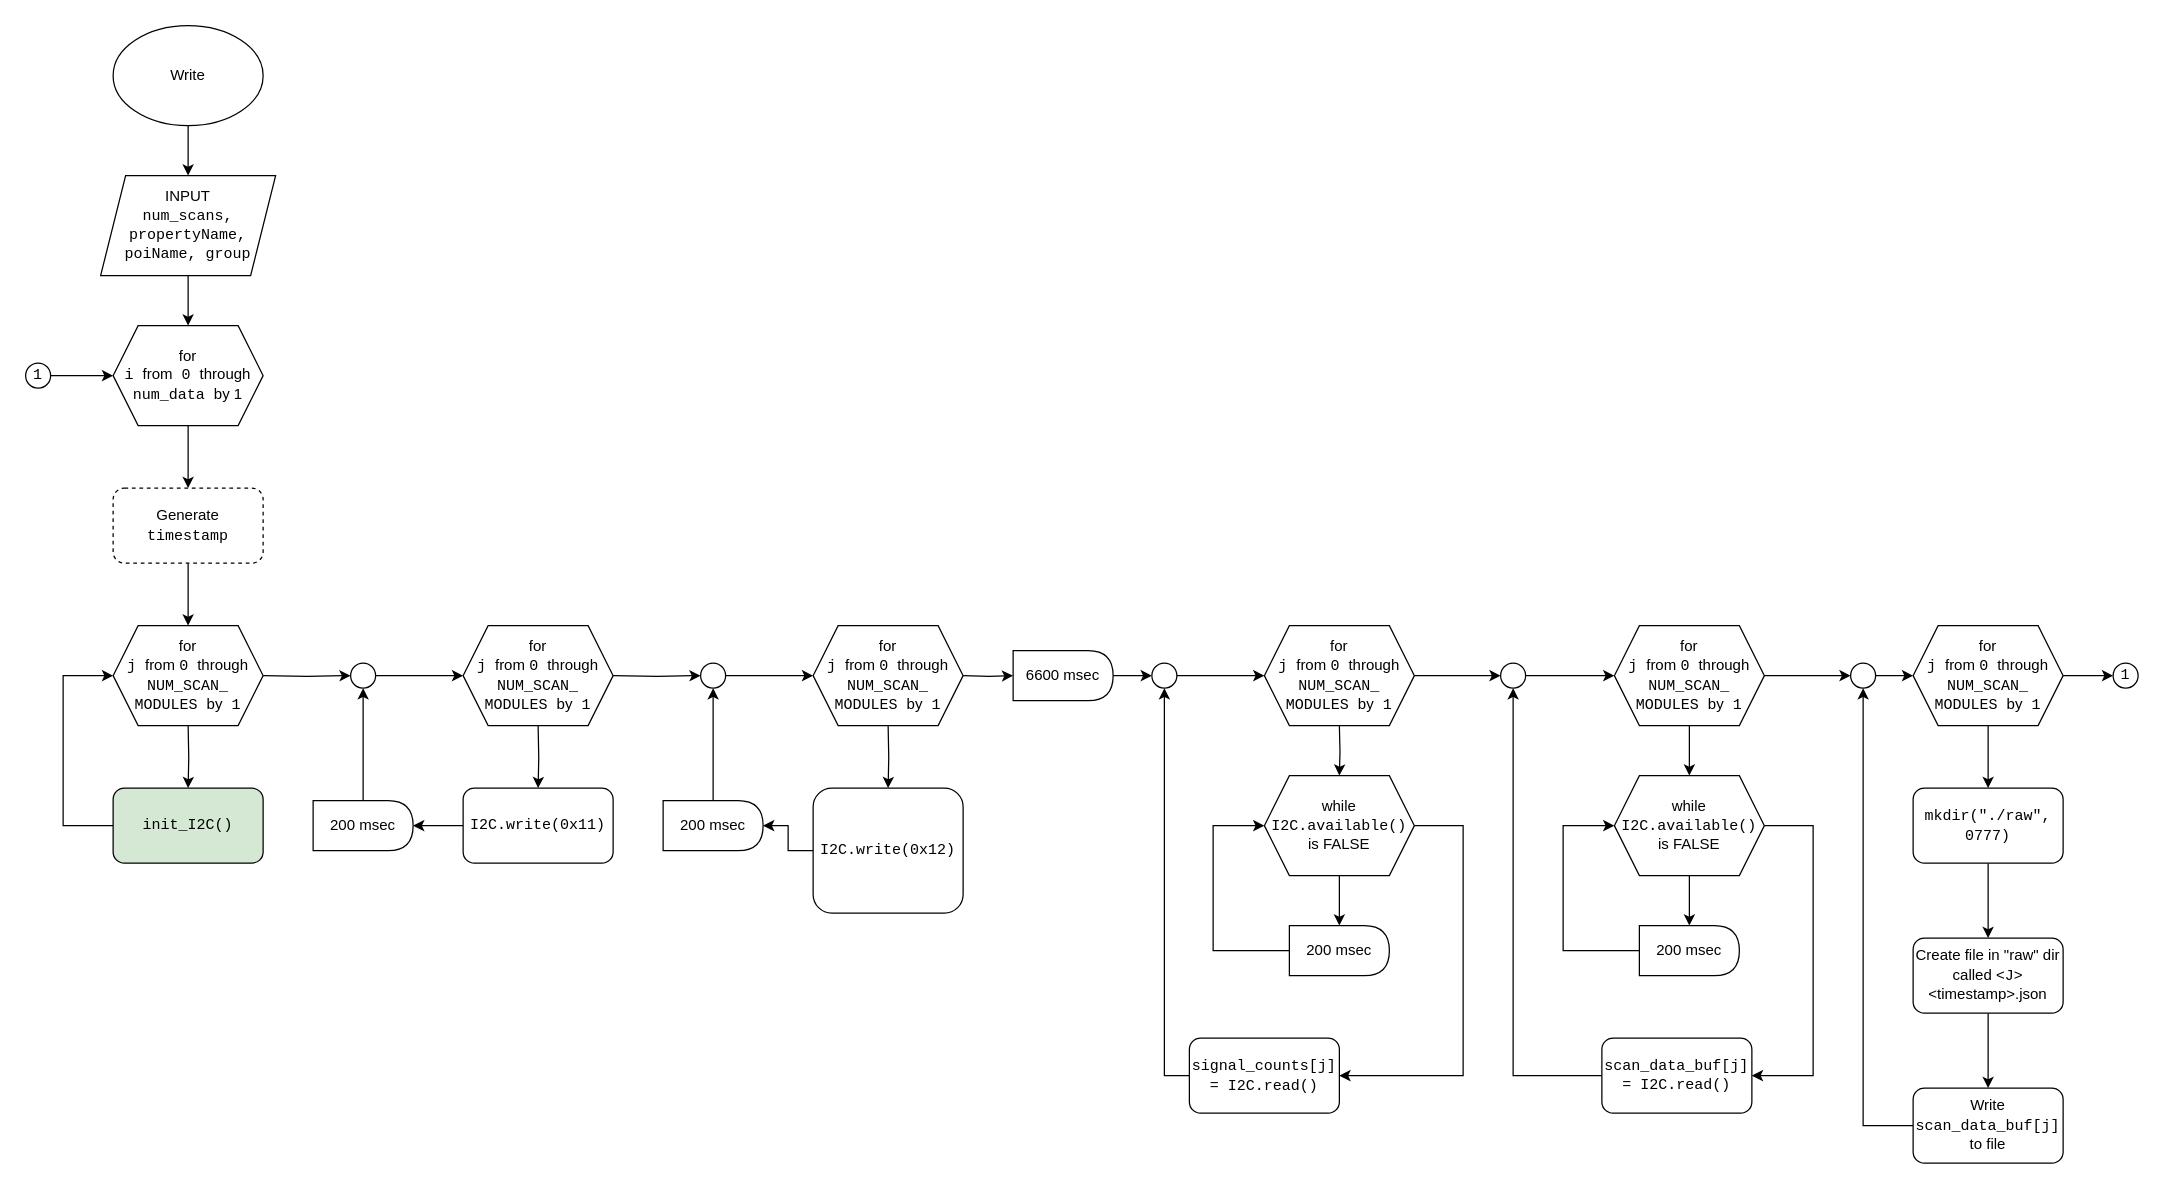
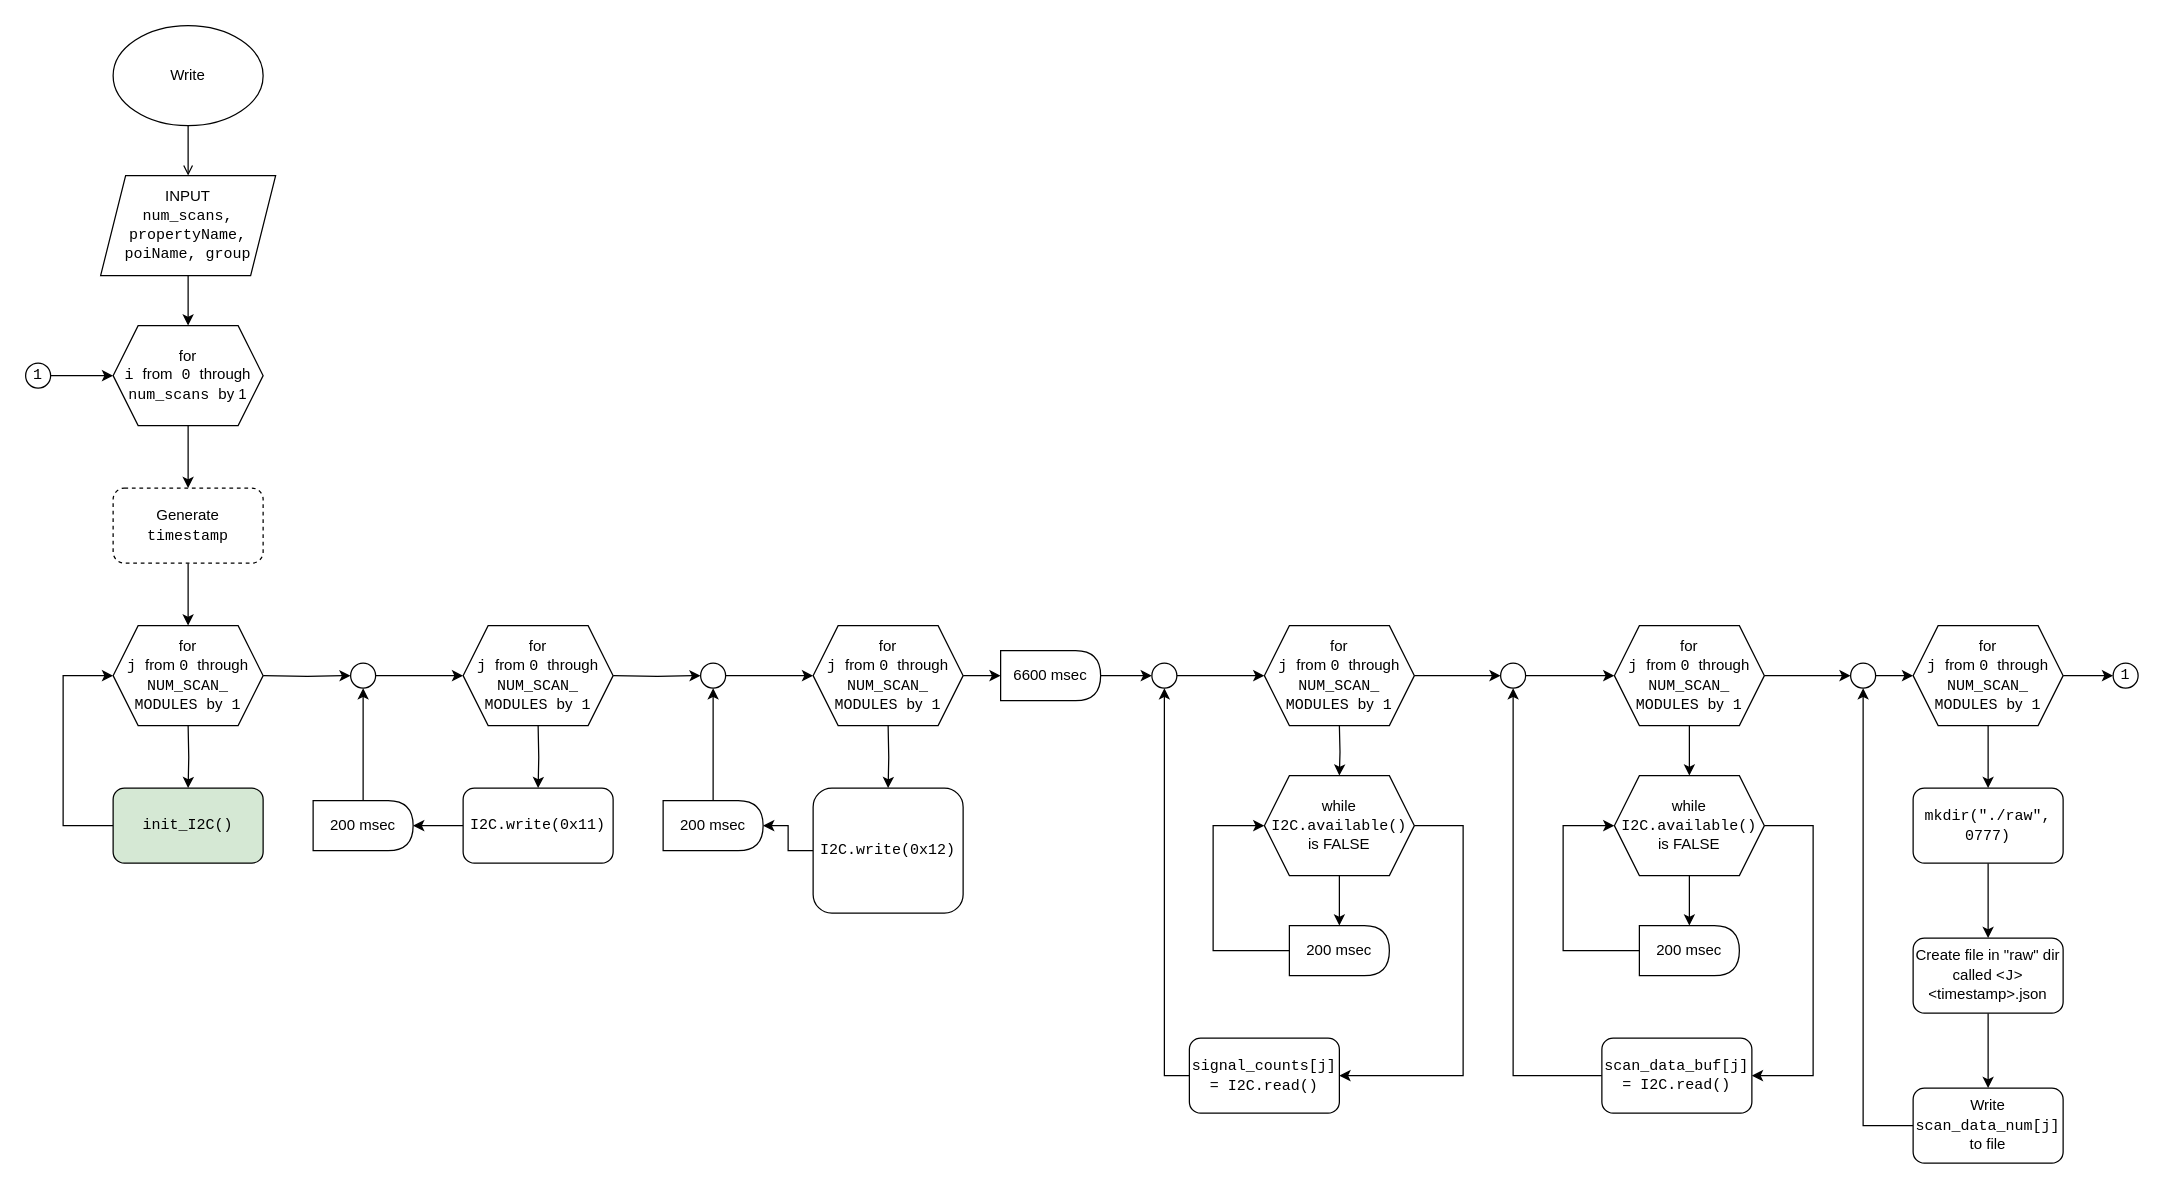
edge "Write" -> "INPUT num_scans, propertyName, poiName, group": arrowhead classic -> open
node "for i from 0 through num_data by 1": label "for i from 0 through num_data by 1" -> "for i from 0 through num_scans by 1"
node "6600 msec": moved (1063, 676) -> (1051, 676)
node "Write scan_data_buf[j] to file": label "Write scan_data_buf[j] to file" -> "Write scan_data_num[j] to file"
